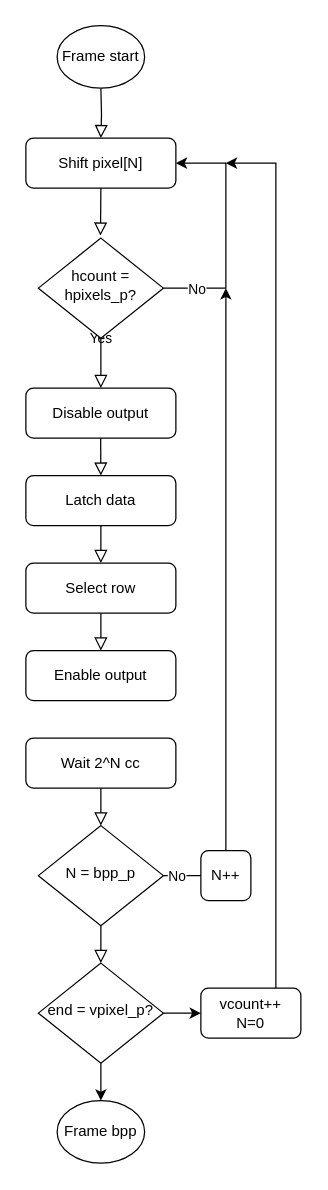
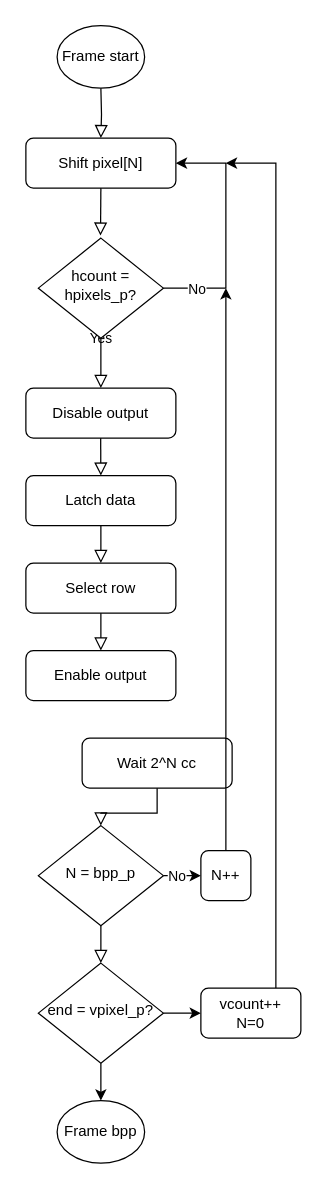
node "Wait 2^N cc": moved (101, 763) -> (157, 763)
edge "N = bpp_p" -- "N++": arrowhead none -> classic
